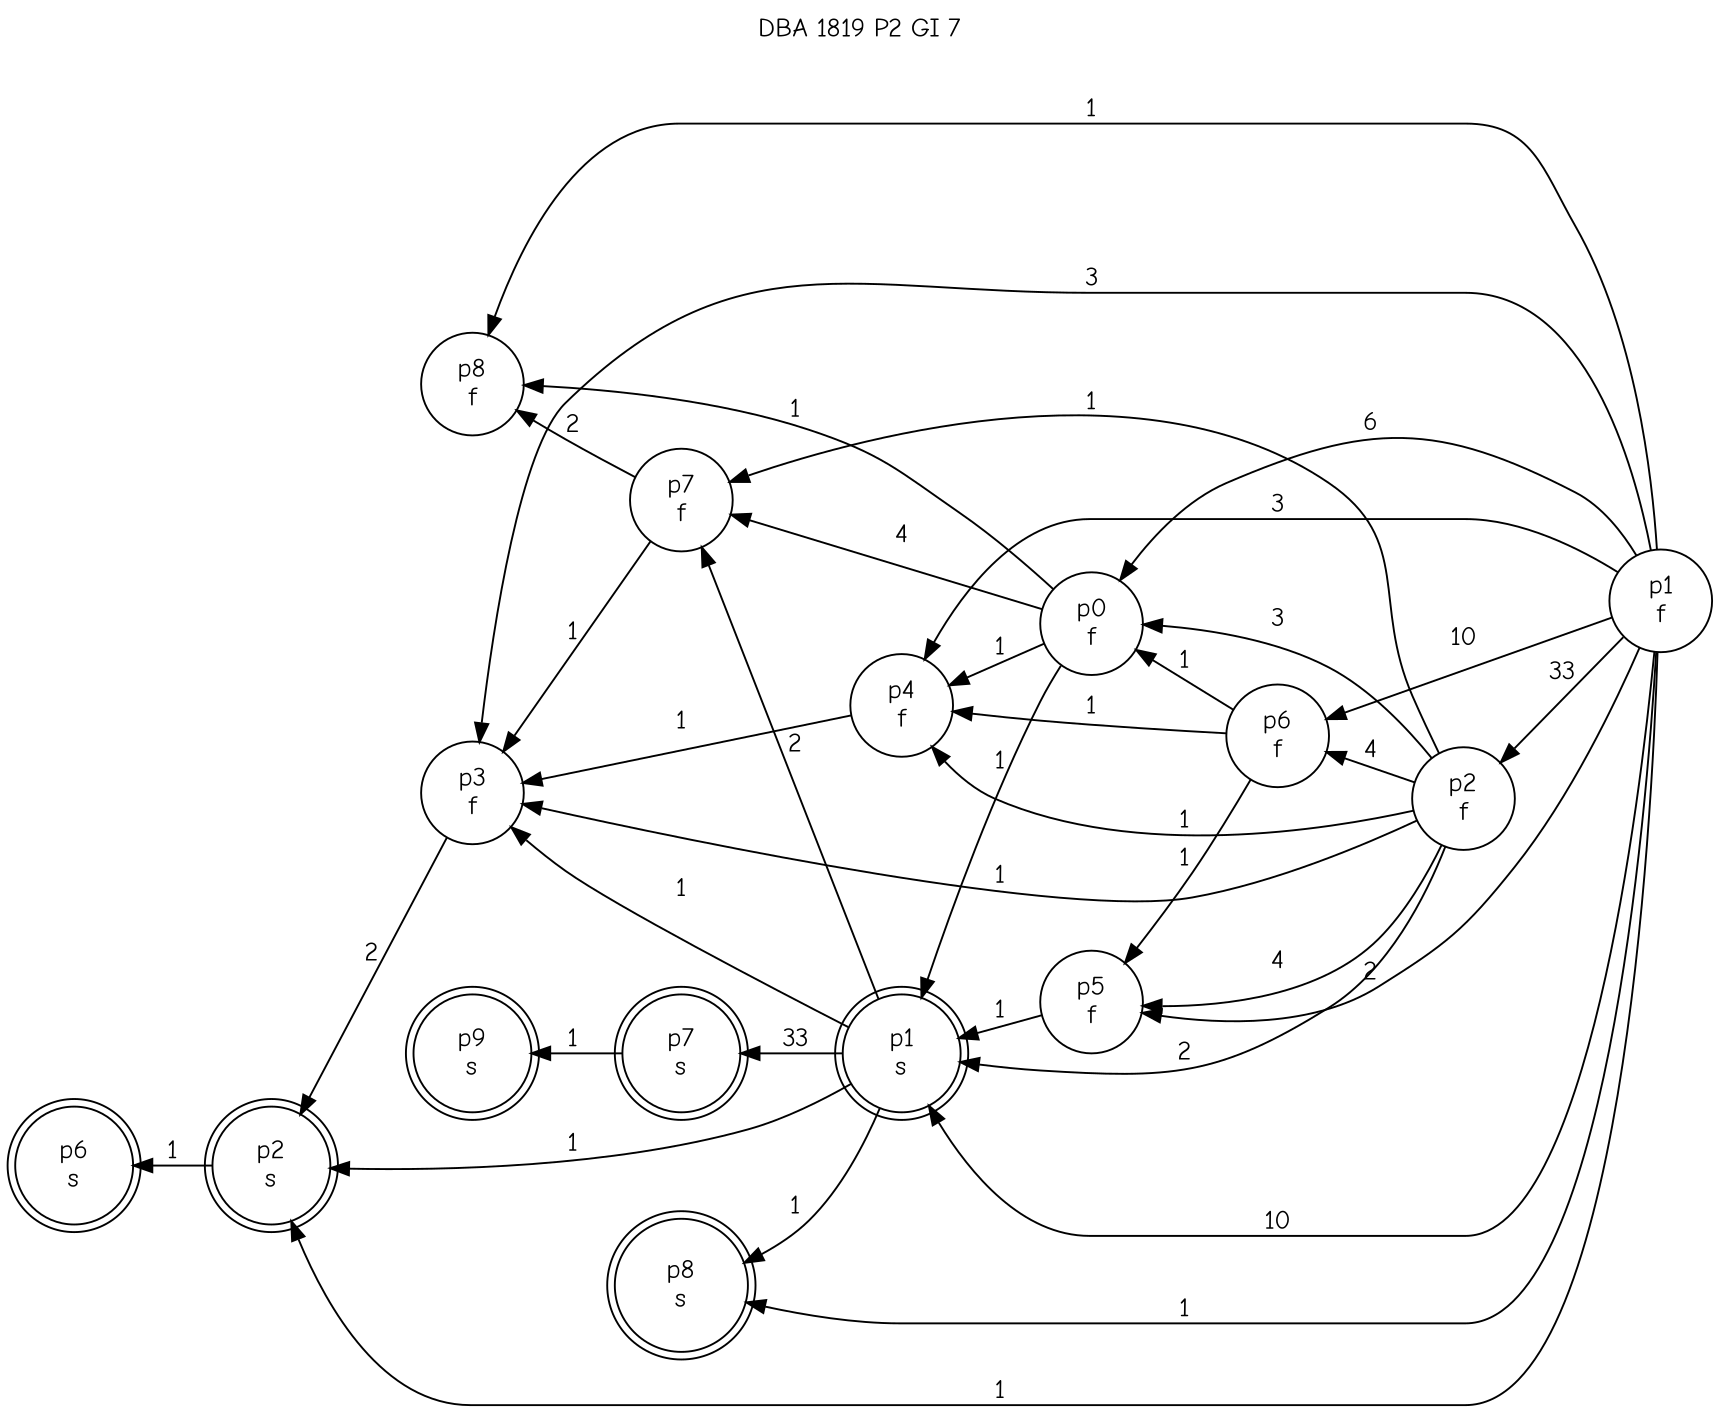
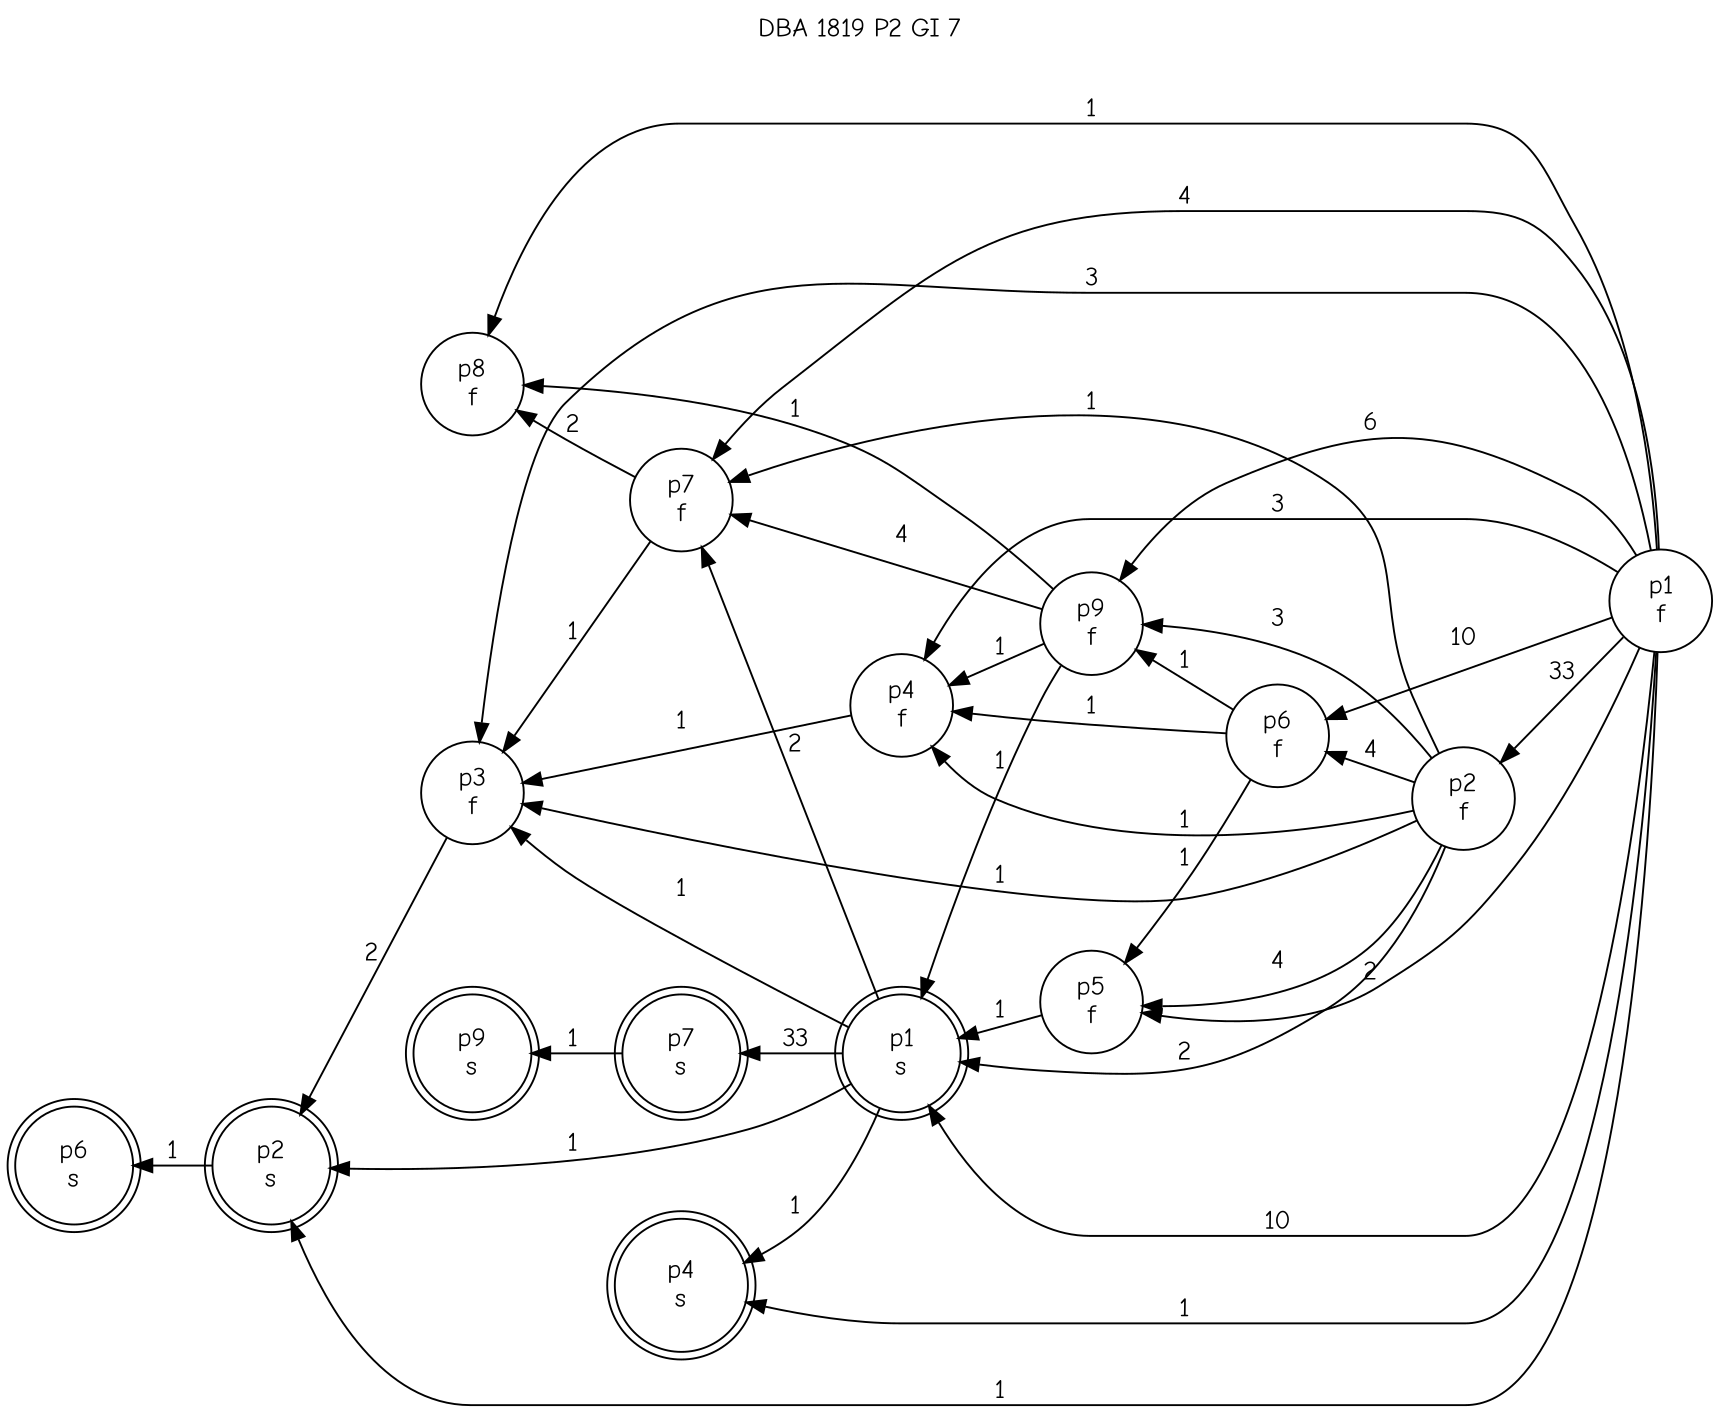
edge "p1 f" -> "p7 f": added, label "4"
node "p0 f": label "p0 f" -> "p9 f"
node "p8 s": label "p8 s" -> "p4 s"
